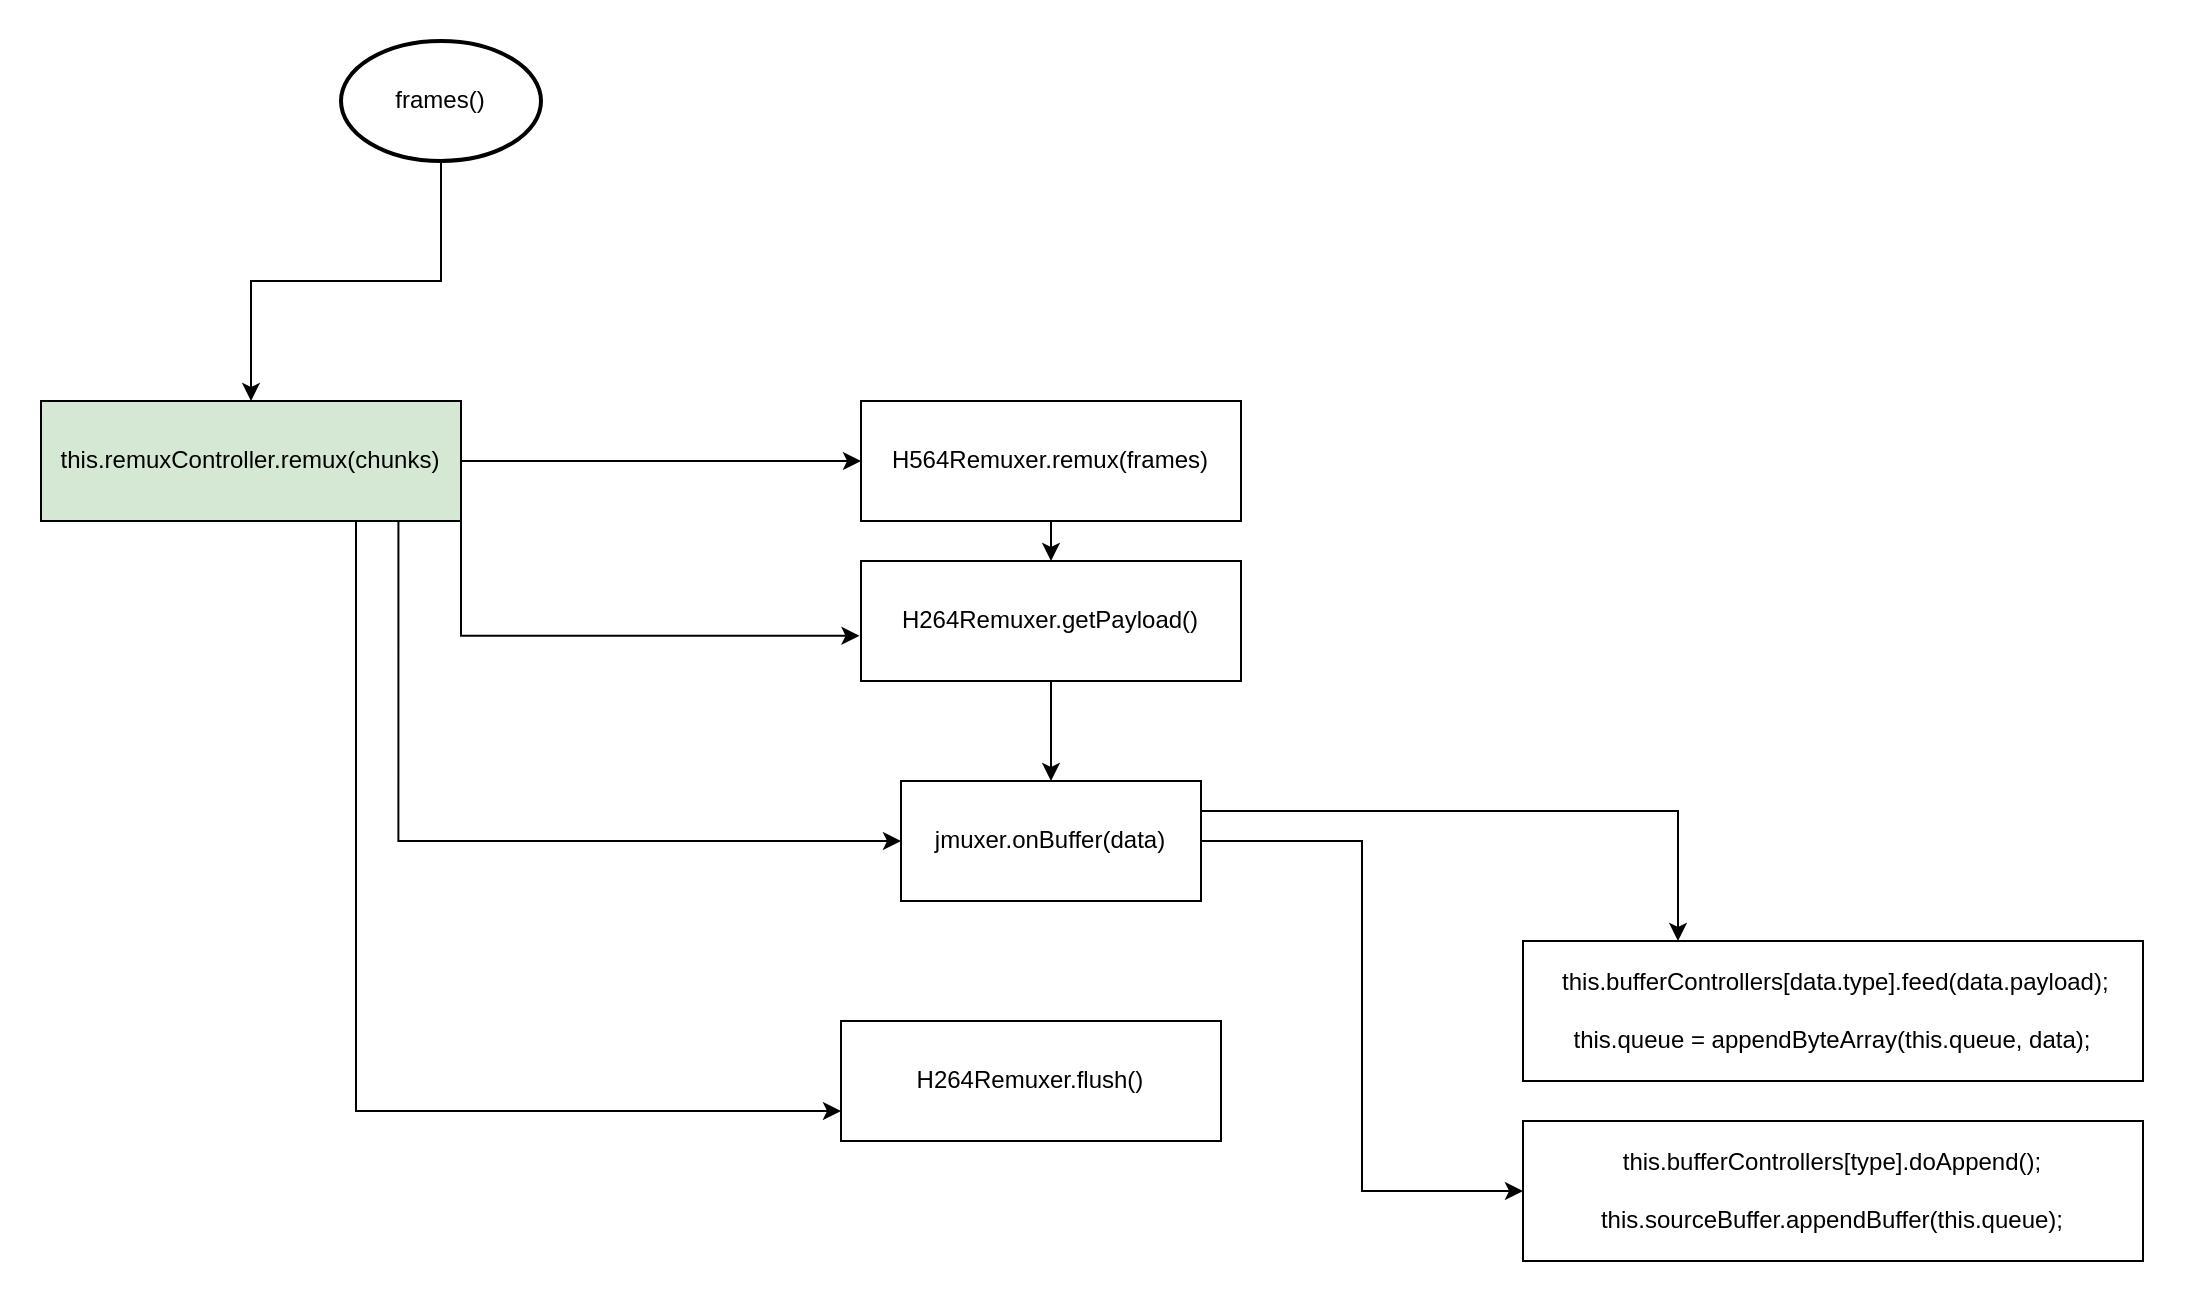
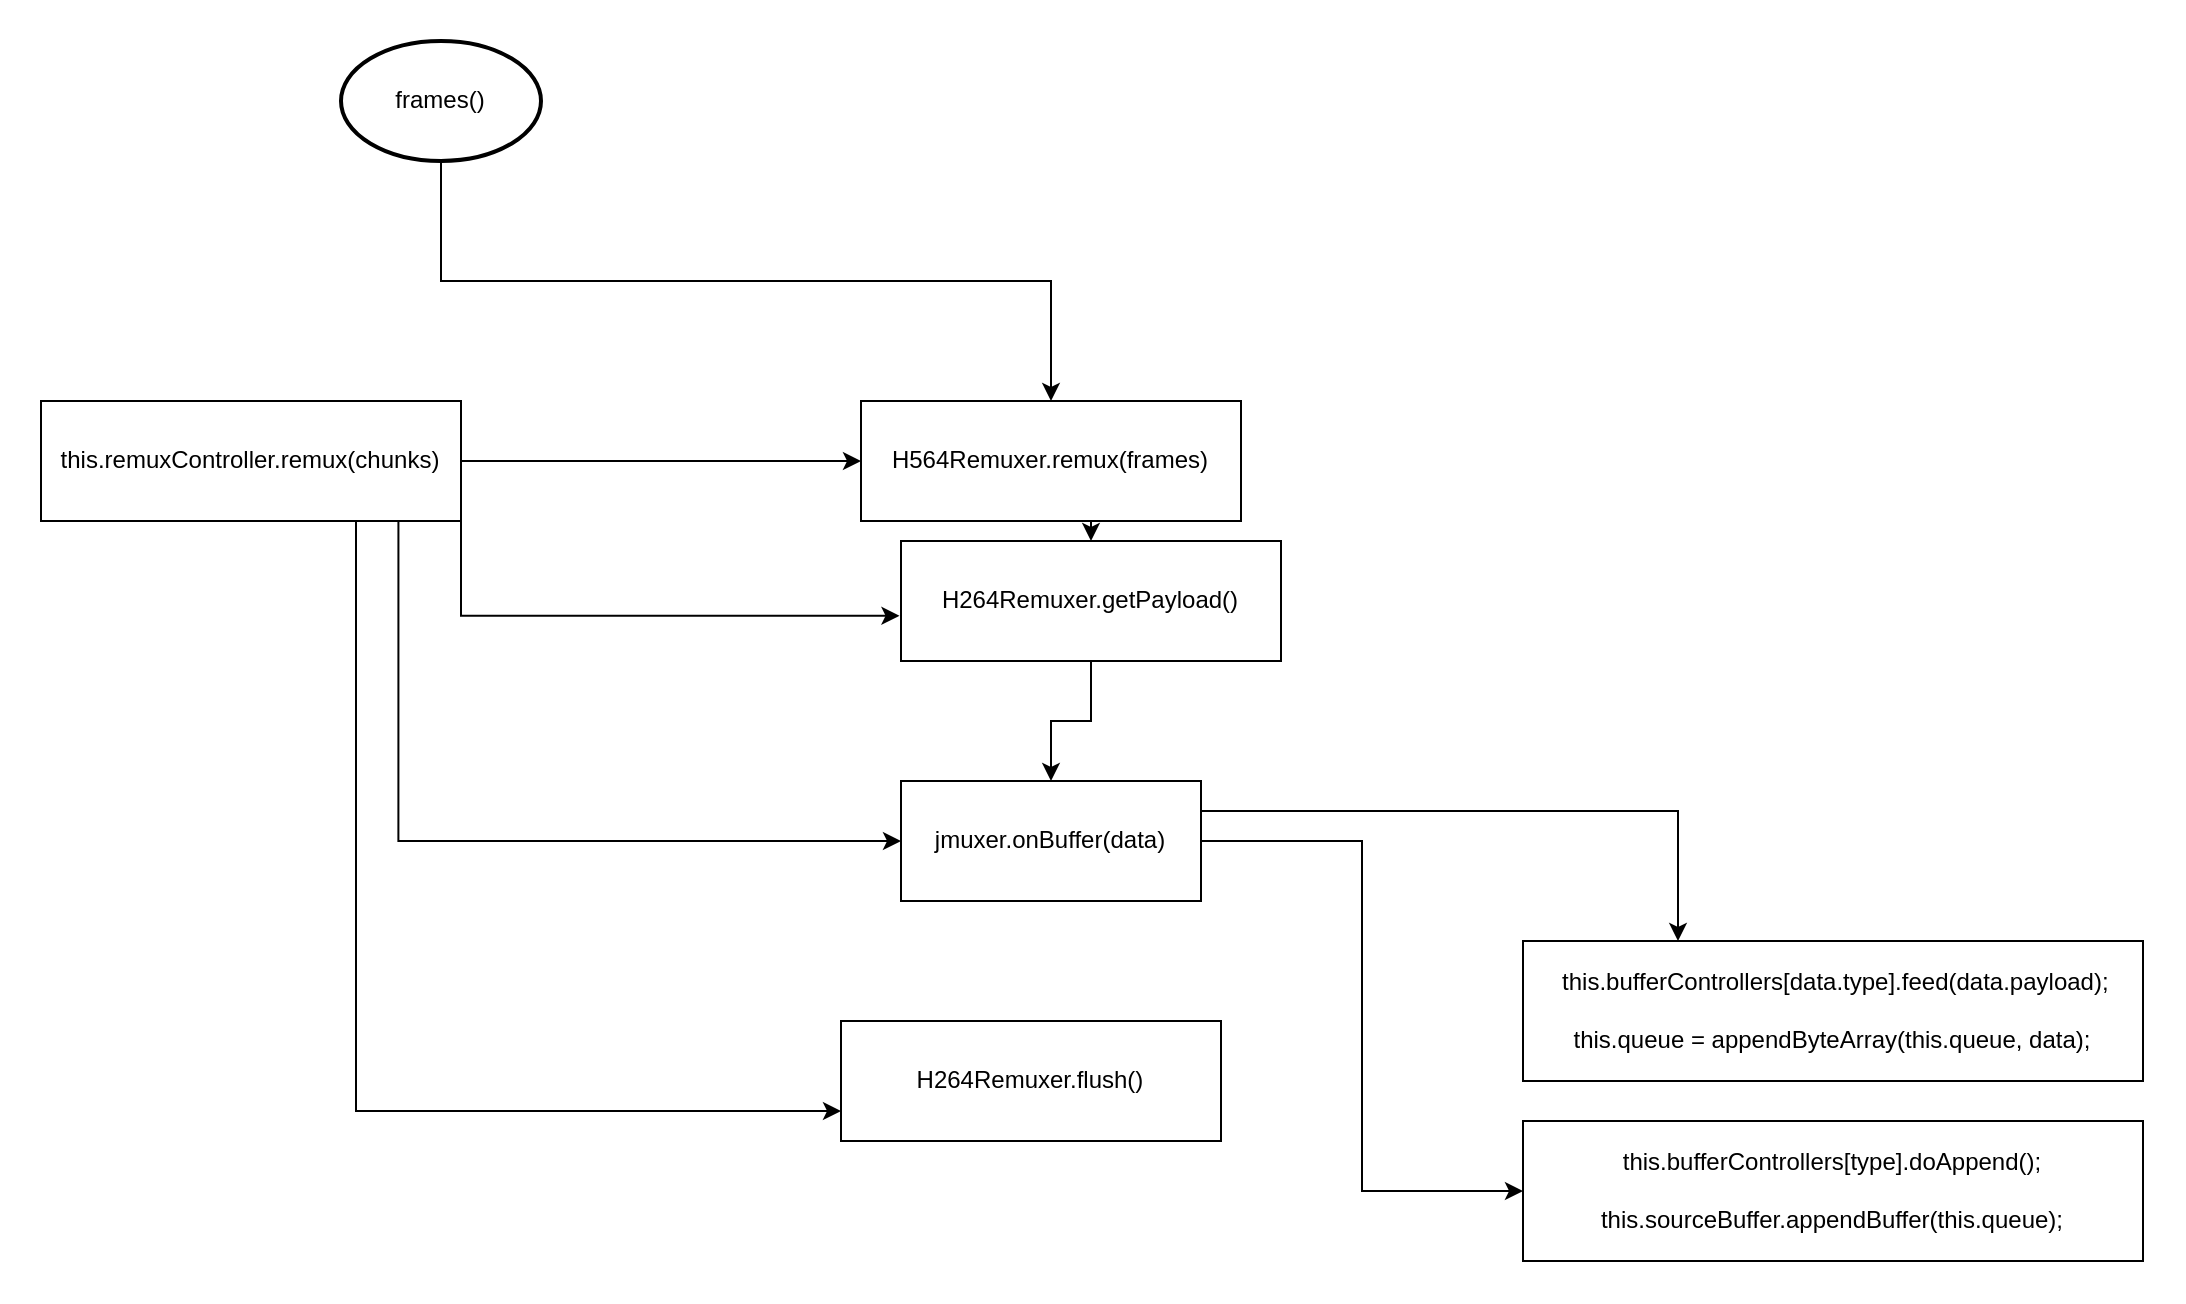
edge "frames()" -> "this.remuxController.remux(chunks)": now "frames()" -> "H564Remuxer.remux(frames)"
node "this.remuxController.remux(chunks)": fillcolor #d5e8d4 -> #ffffff
node "H264Remuxer.getPayload()": moved (1051, 621) -> (1091, 601)
